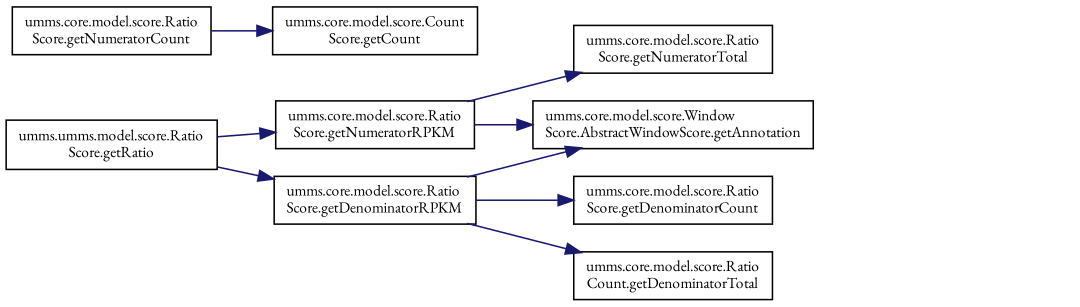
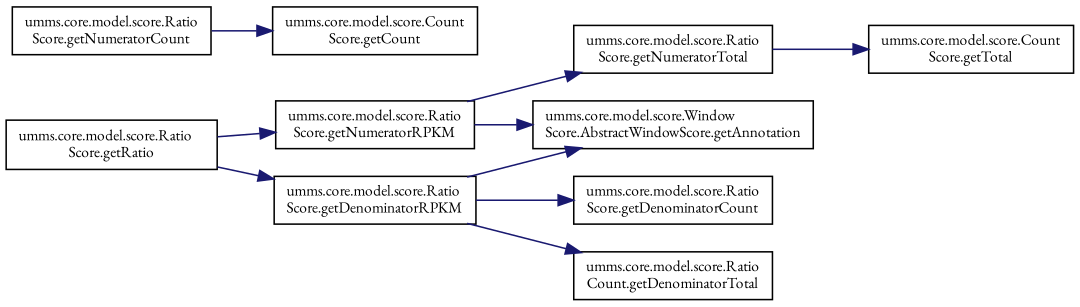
node "umms.core.model.score.Count Score.getTotal": added
node "umms.umms.model.score.Ratio Score.getRatio": label "umms.umms.model.score.Ratio Score.getRatio" -> "umms.core.model.score.Ratio Score.getRatio"
